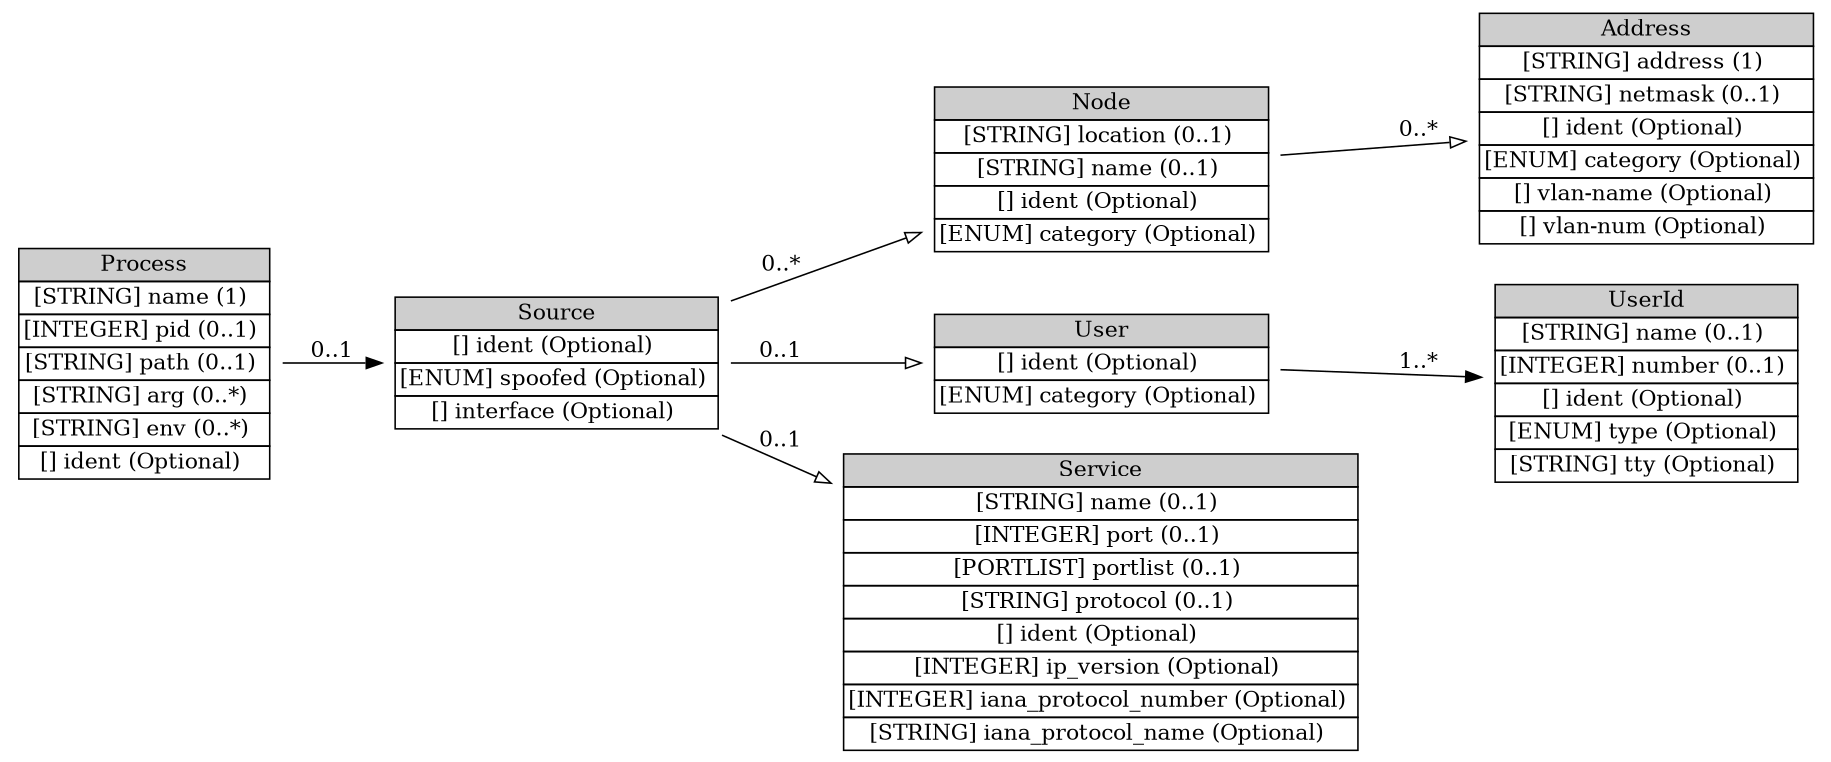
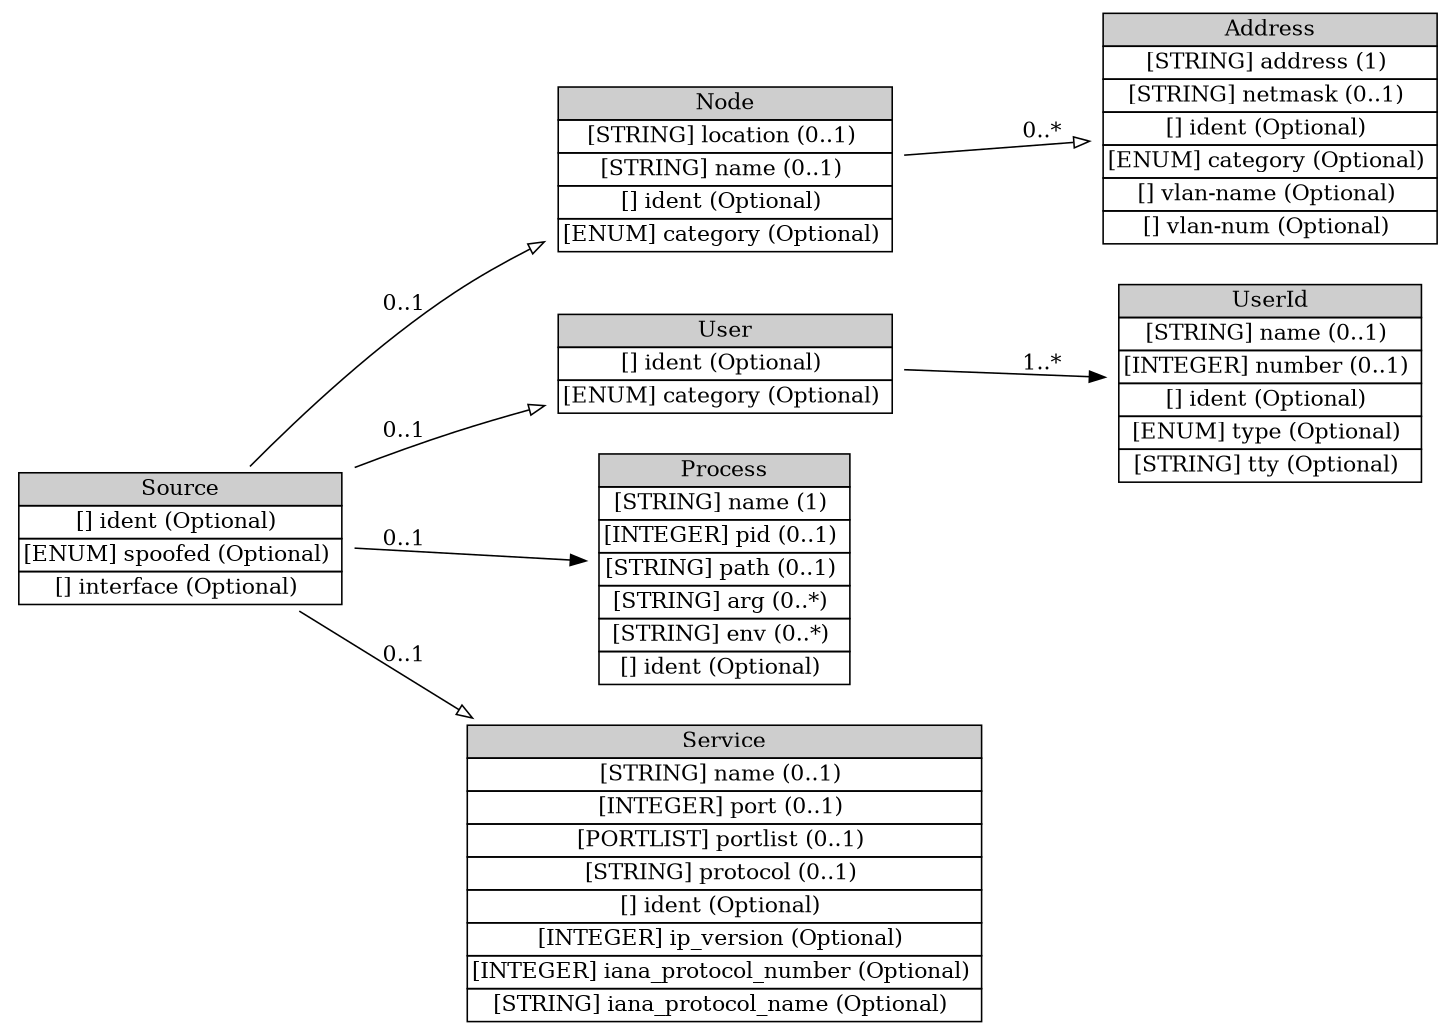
edge "Source" -> "Node": label "0..*" -> "0..1"
edge "Process" -> "Source": reversed
